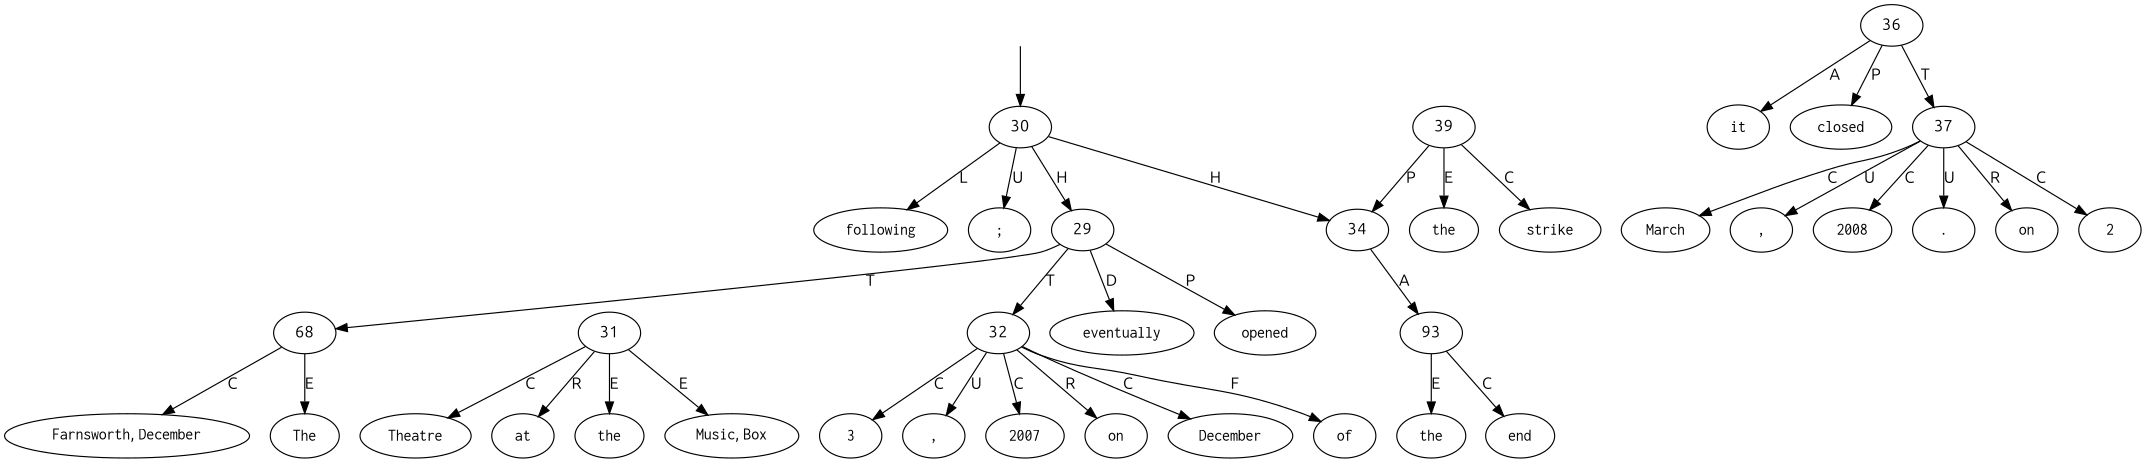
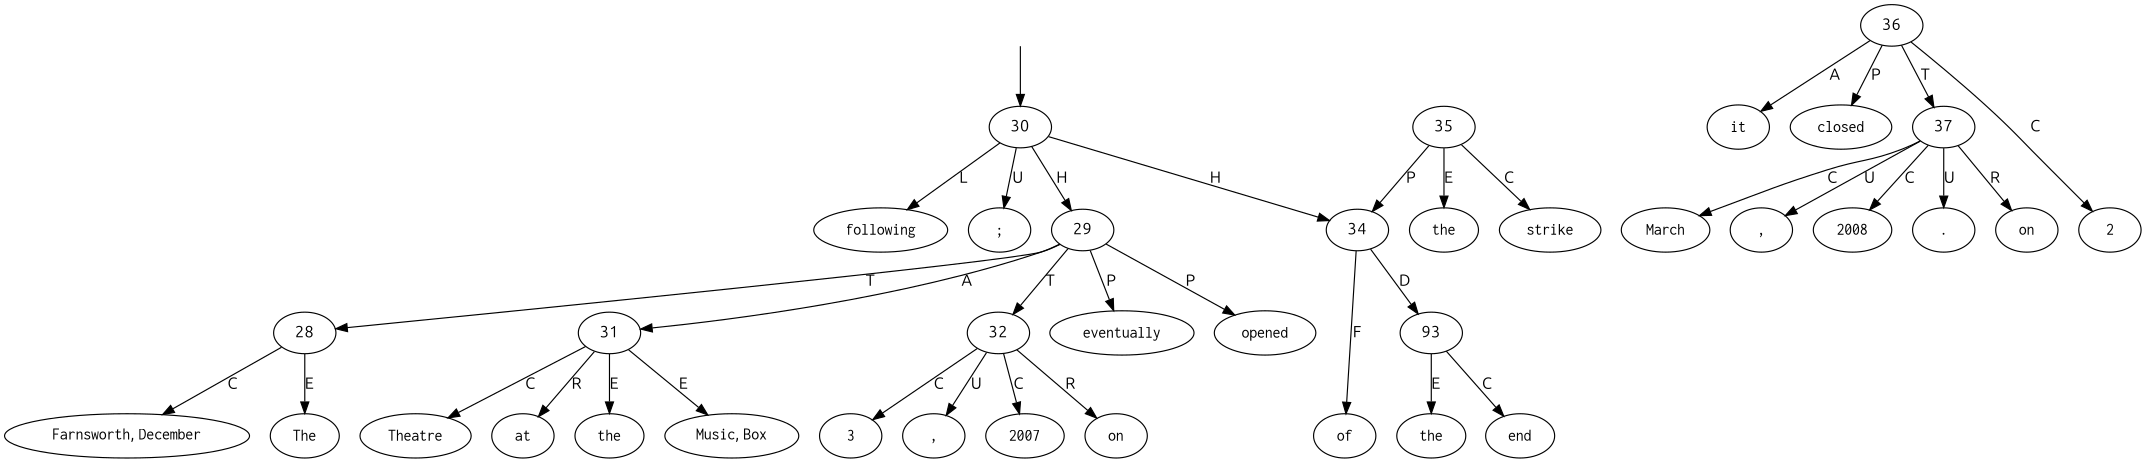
node "39": label "39" -> "35"
edge "37" -> "2": now "36" -> "2"
edge "29" -> "eventually": label "D" -> "P"
edge "34" -> "93": label "A" -> "D"
edge "29" -> "31": added, label "A"
node "68": label "68" -> "28"
edge "32" -> "of": now "34" -> "of"
node "December": removed
